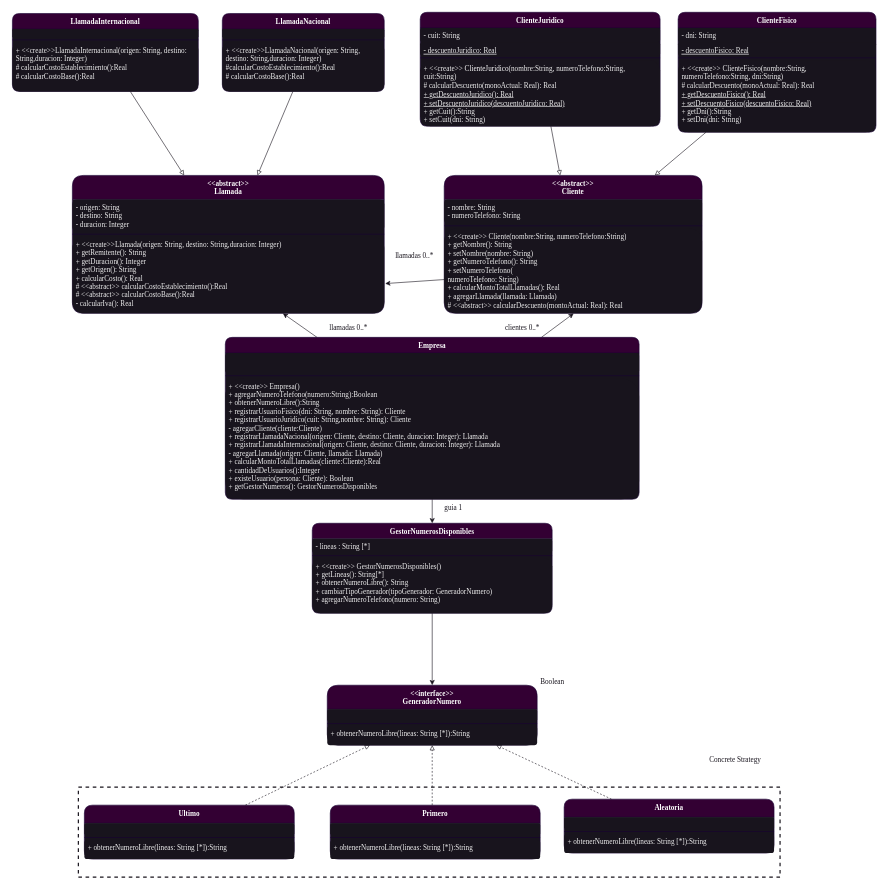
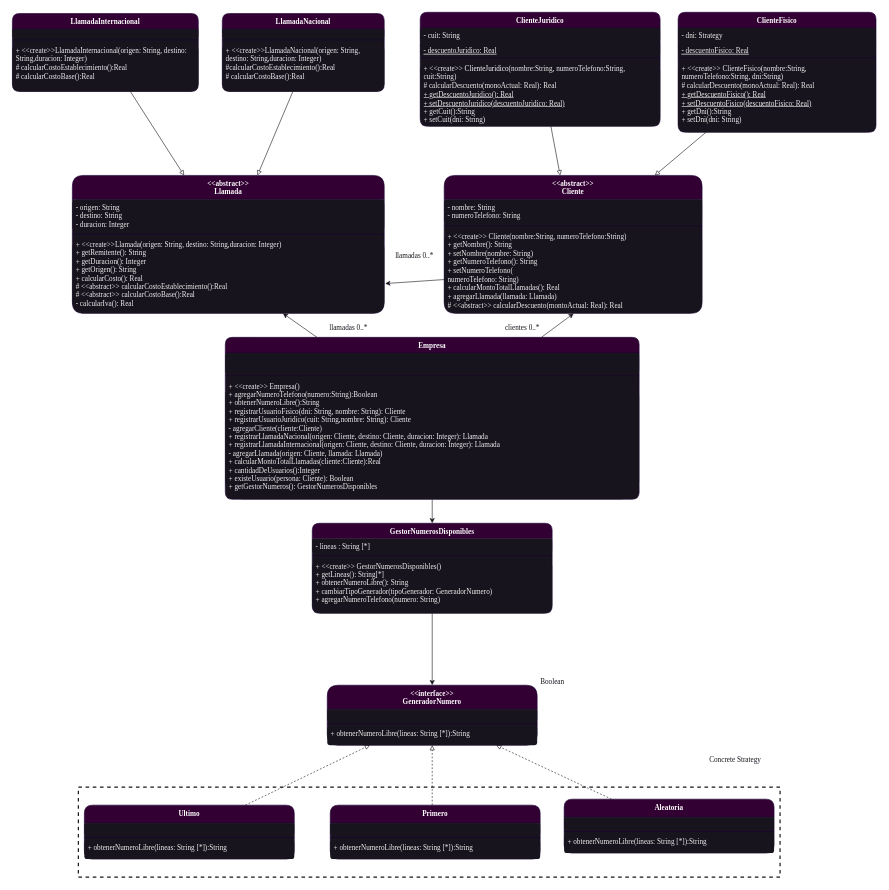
node "- dni: String": label "- dni: String" -> "- dni: Strategy"
node "guia 1": removed
